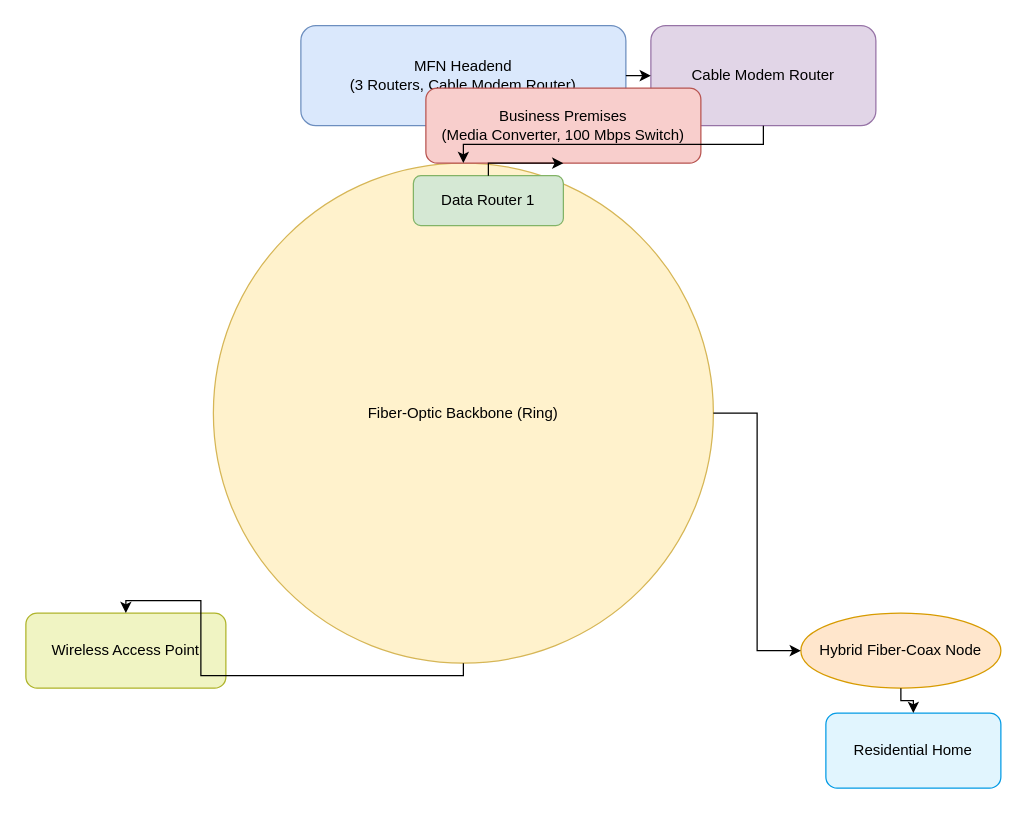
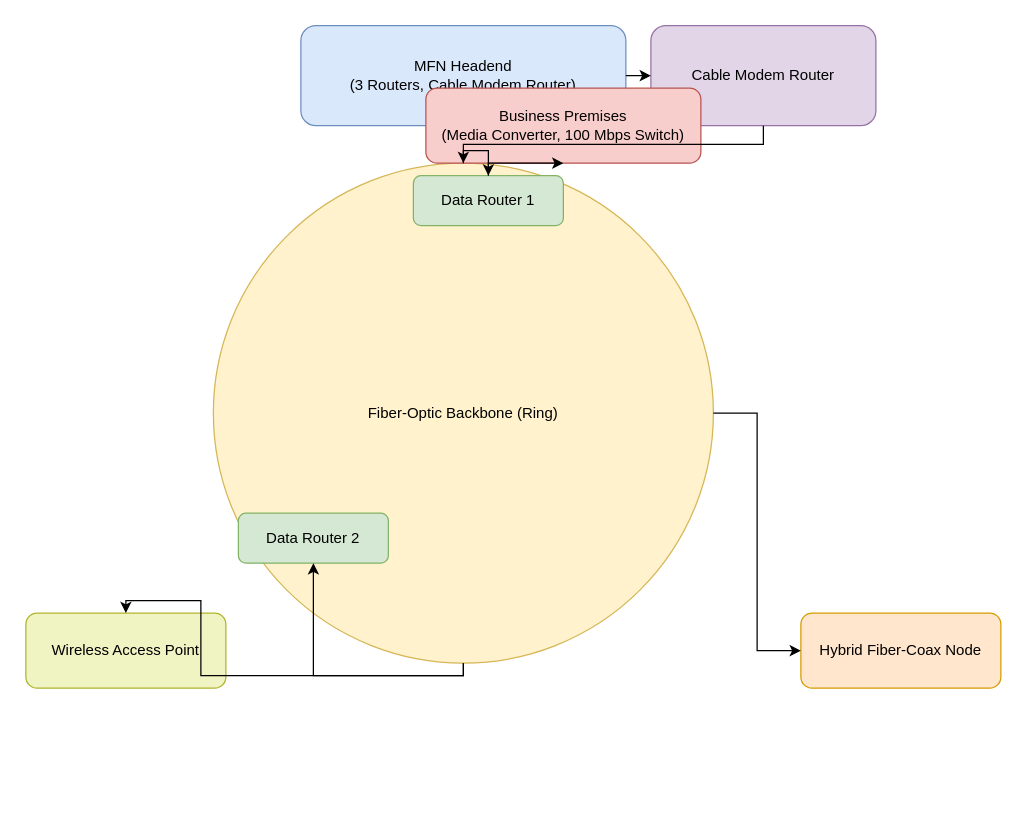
edge "Fiber-Optic Backbone (Ring)" -> "Data Router 1": added
node "Data Router 2": added
edge "Fiber-Optic Backbone (Ring)" -> "Data Router 2": added
node "Hybrid Fiber-Coax Node": shape ellipse -> rounded rectangle
edge "Hybrid Fiber-Coax Node" -> "Residential Home": removed
node "Residential Home": removed
